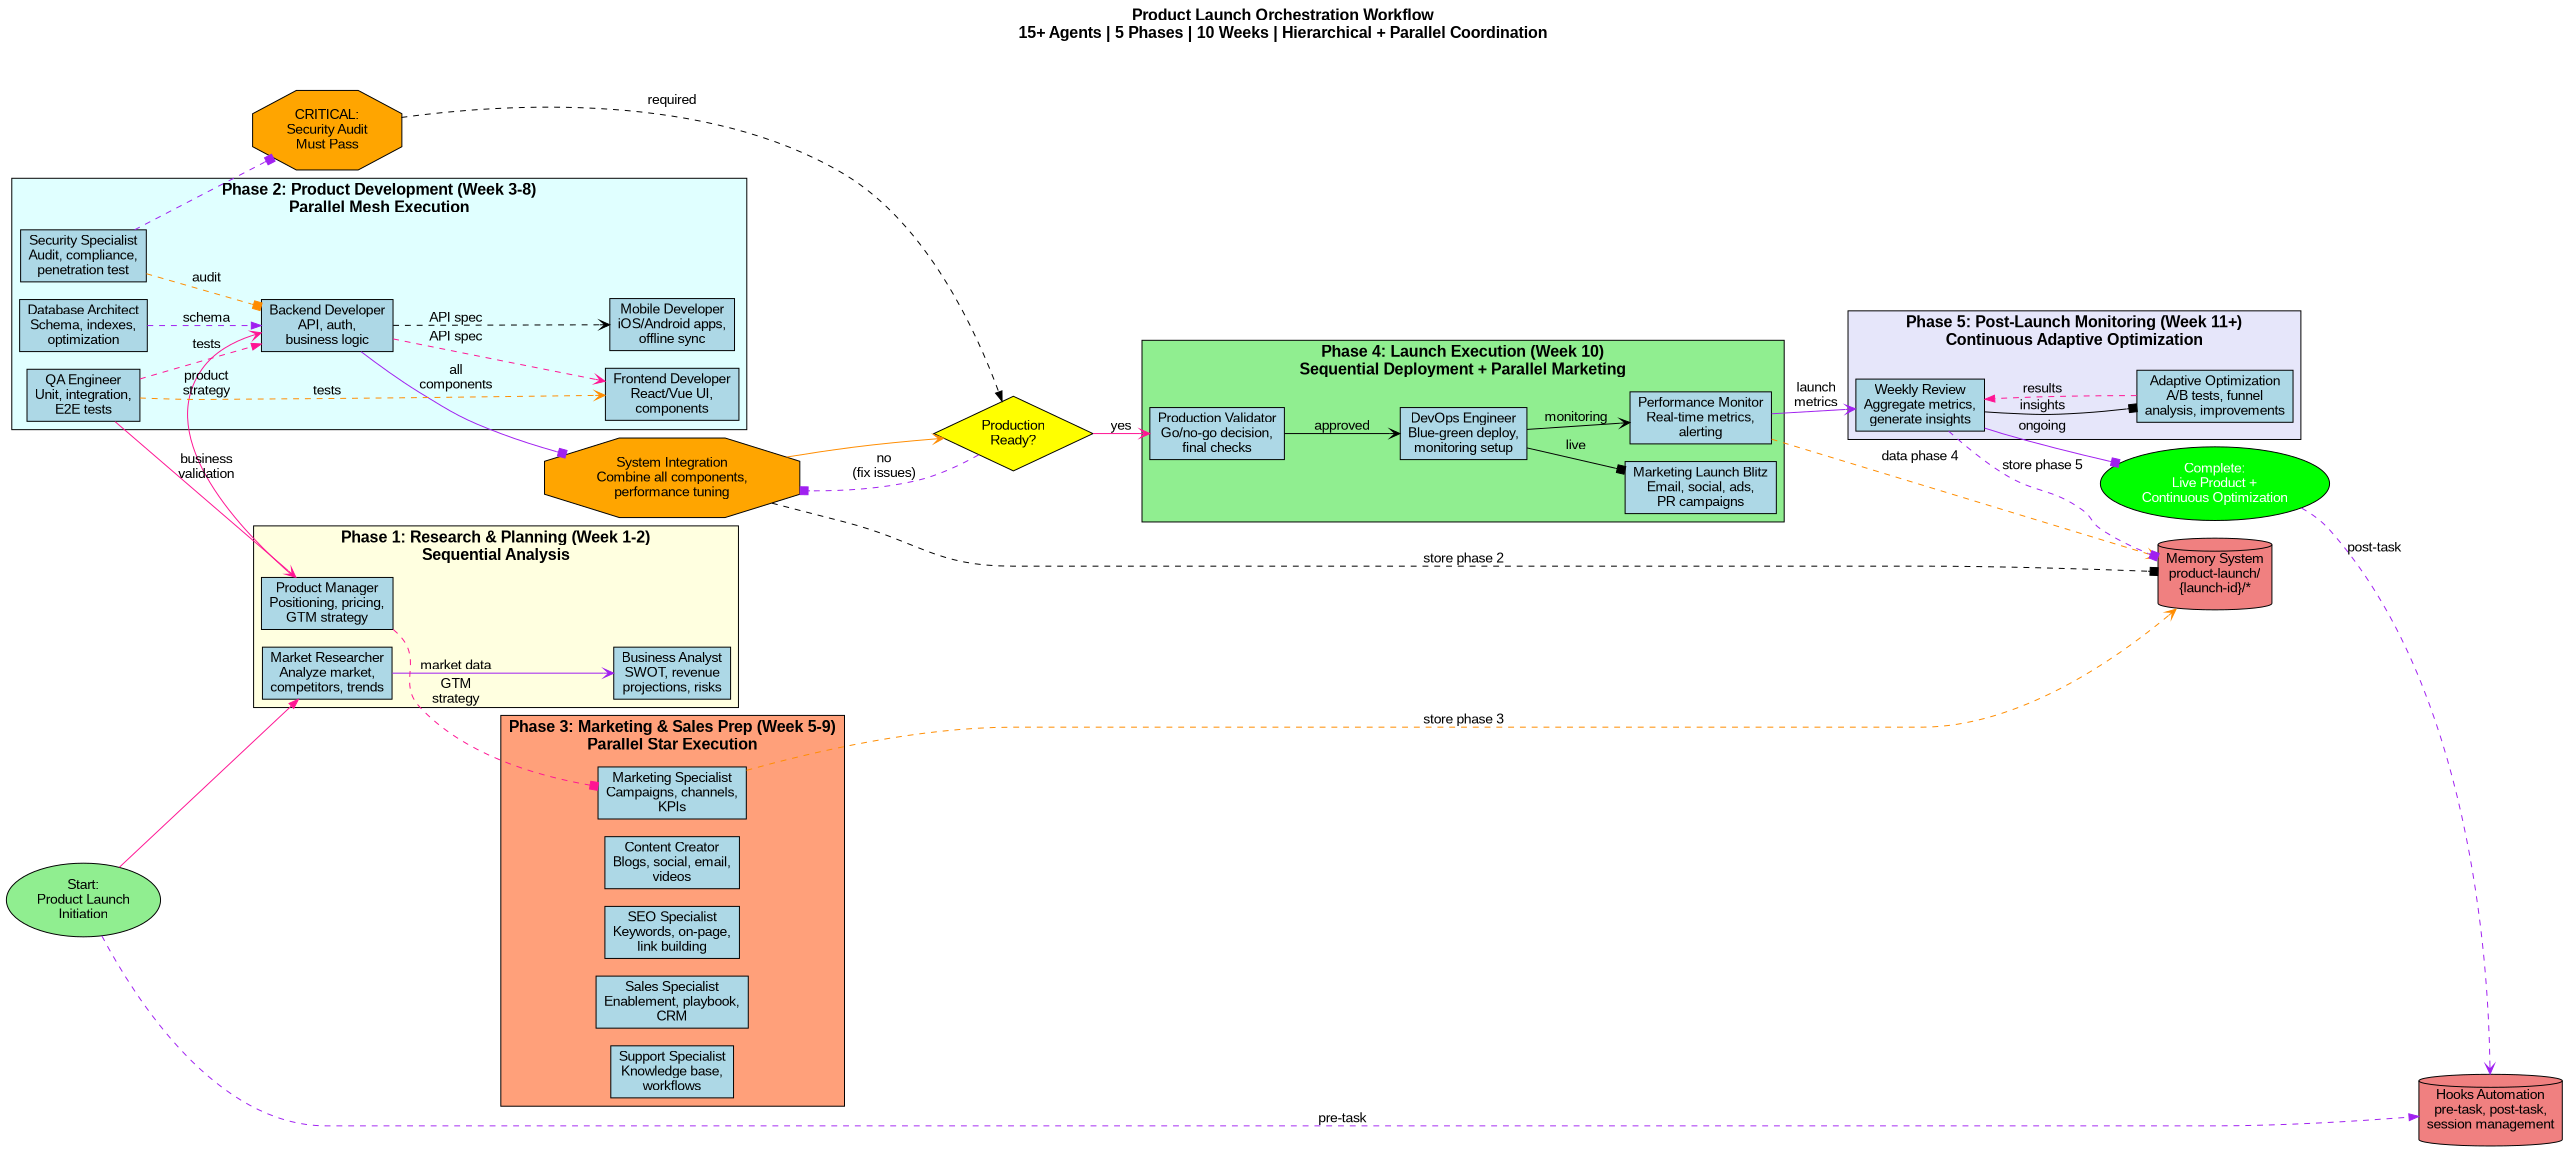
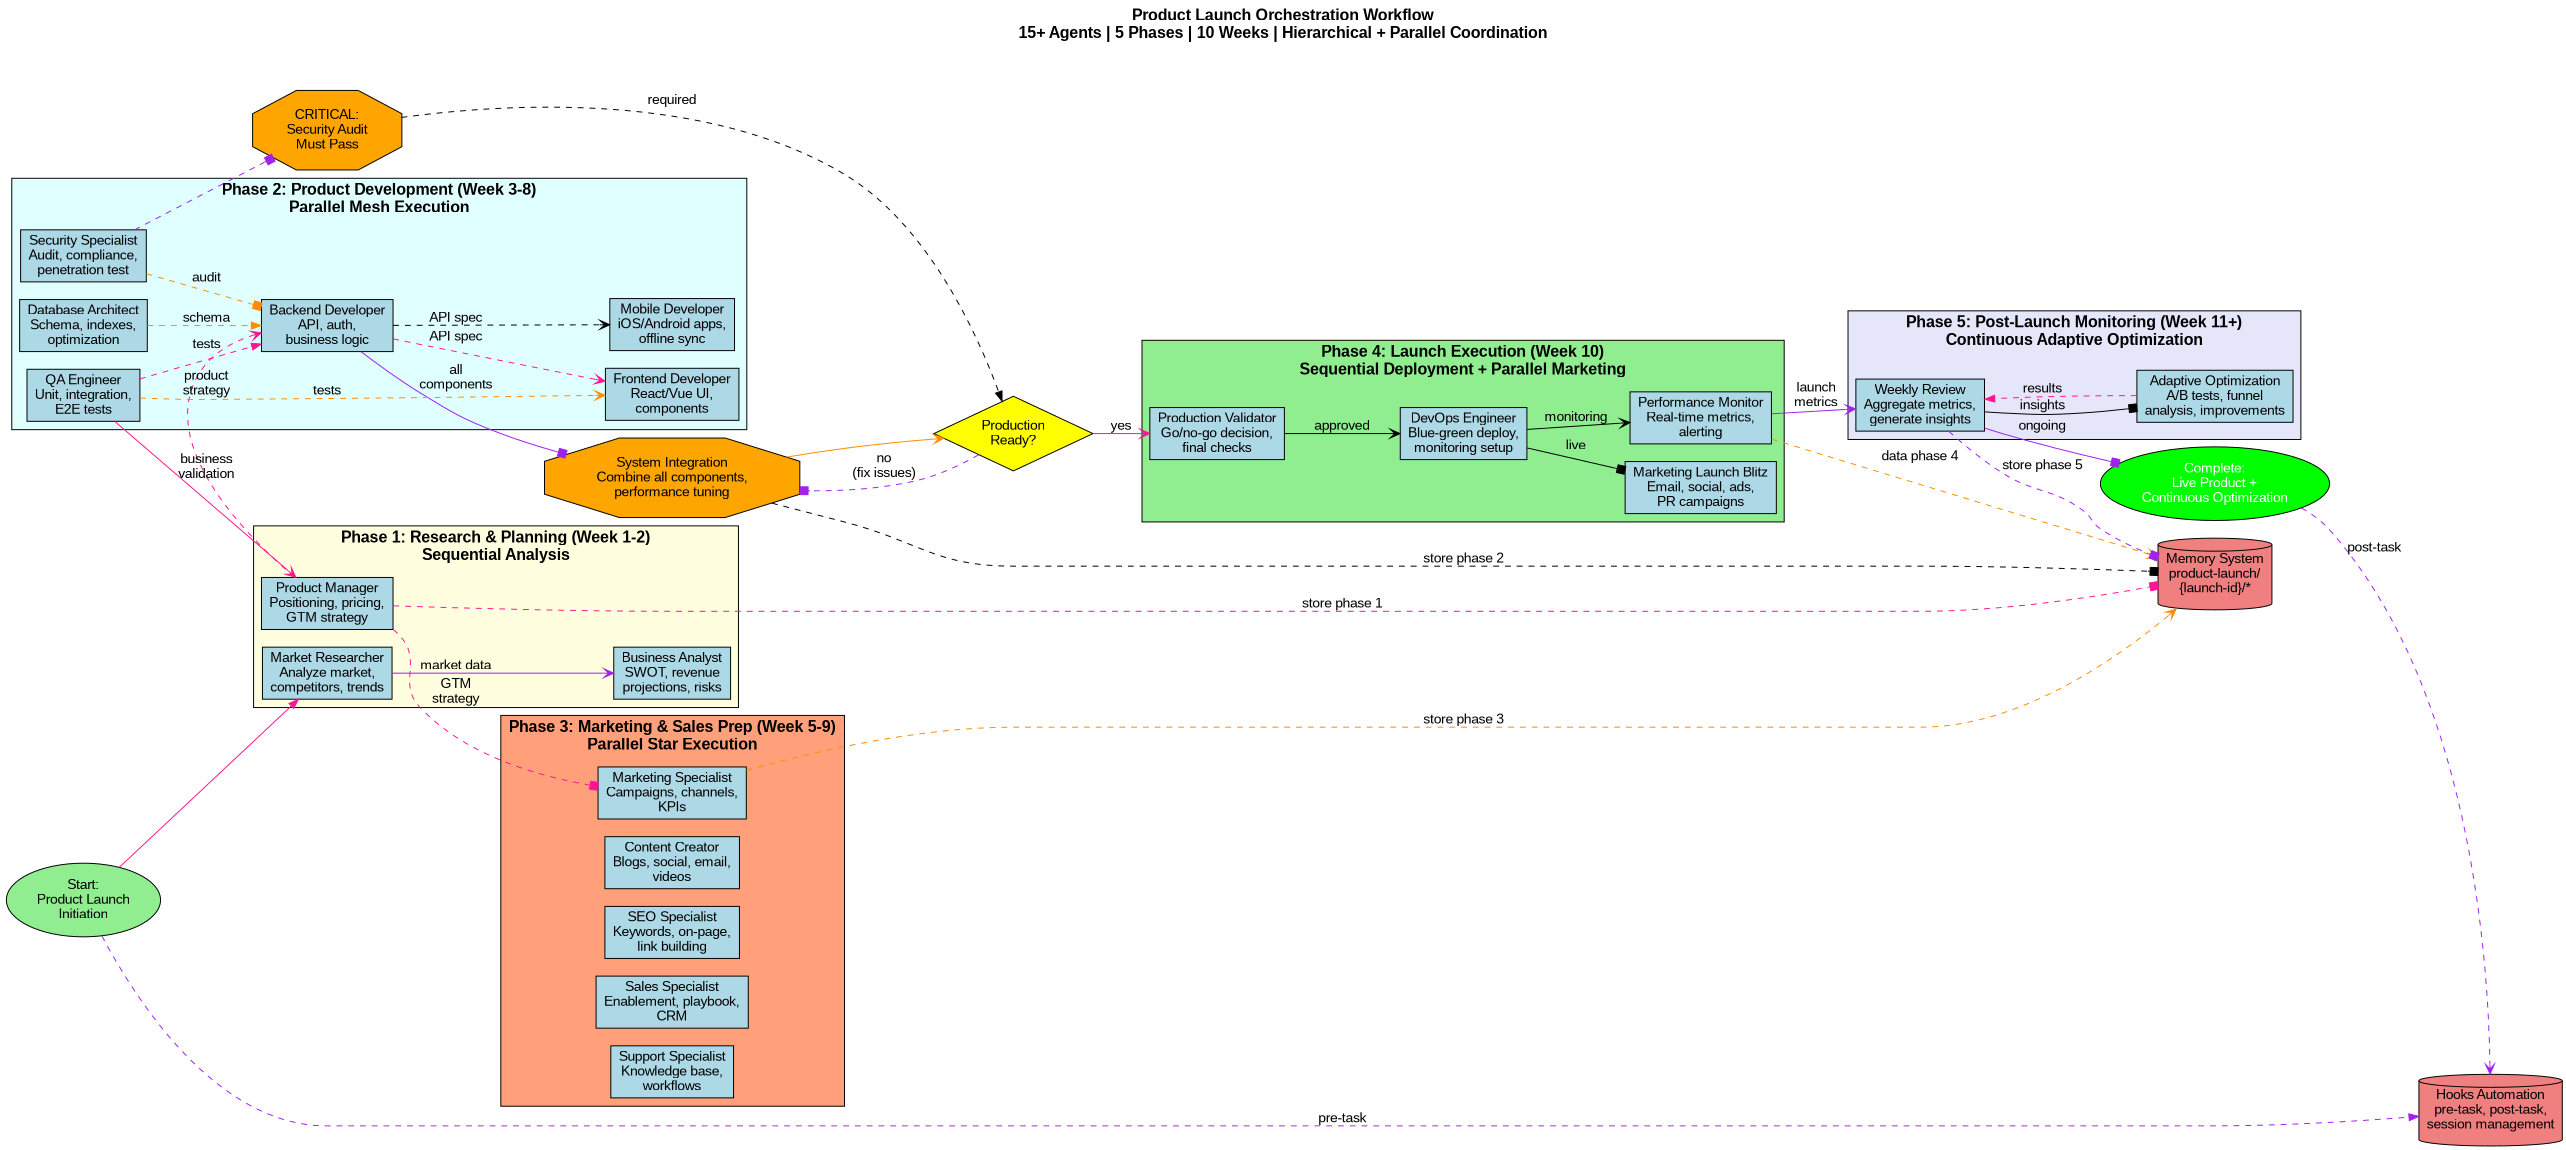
edge "Database Architect Schema, indexes, optimization" -> "Backend Developer API, auth, business logic": color purple -> darkorange
edge "Product Manager Positioning, pricing, GTM strategy" -> "Backend Developer API, auth, business logic": style solid -> dashed
edge "Product Manager Positioning, pricing, GTM strategy" -> "Memory System product-launch/ {launch-id}/*": added, label "store phase 1"
